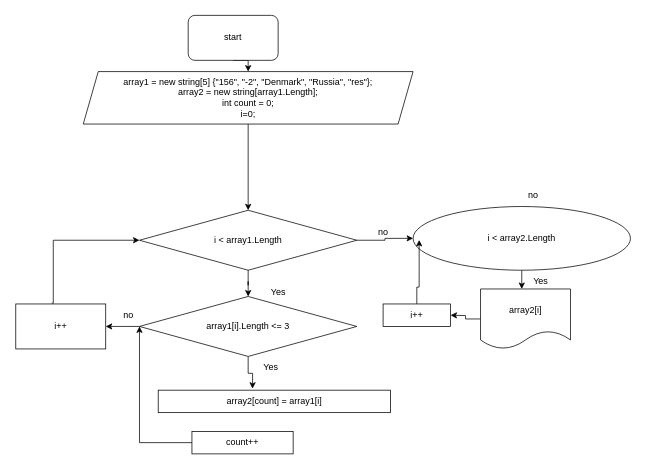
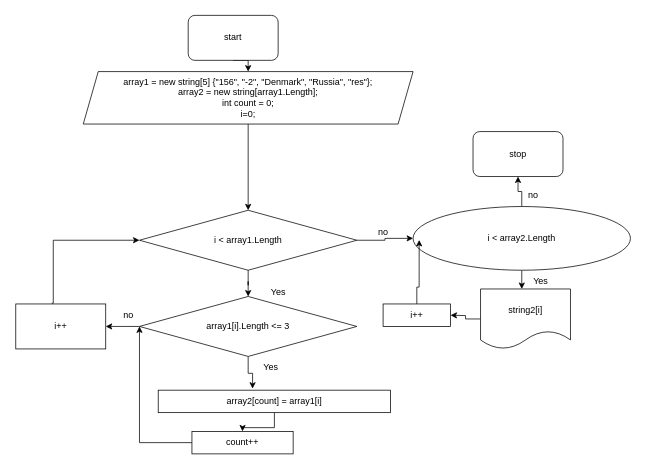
node "stop": added
edge "i < array2.Length" -> "stop": added
node "array2[i]": label "array2[i]" -> "string2[i]"
edge "array2[count] = array1[i]" -> "count++": added
